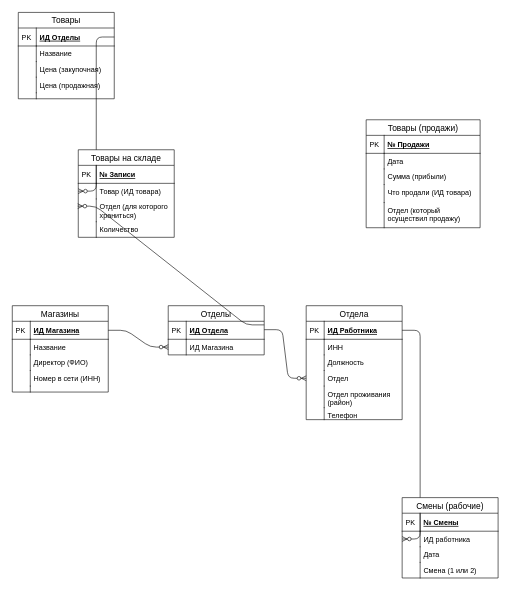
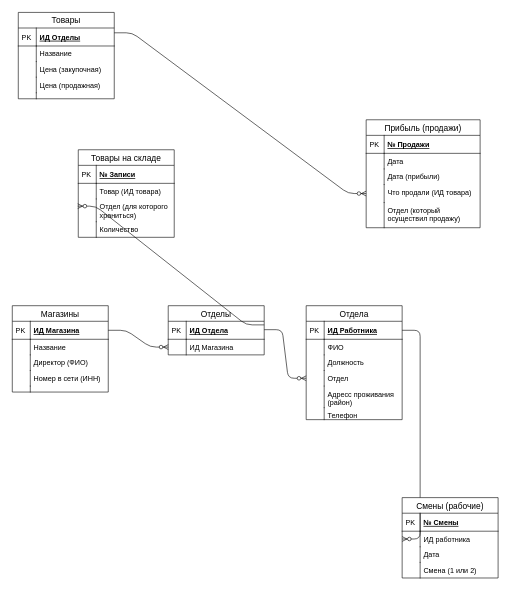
edge "ИД Отделы" -> "Товар (ИД товара)": removed
edge "ИД Отделы" -> "Что продали (ИД товара)": added
node "Товары (продажи)": label "Товары (продажи)" -> "Прибыль (продажи)"
node "Сумма (прибыли)": label "Сумма (прибыли)" -> "Дата (прибыли)"
node "ИНН": label "ИНН" -> "ФИО"
node "Отдел проживания (район)": label "Отдел проживания (район)" -> "Адресс проживания (район)"
